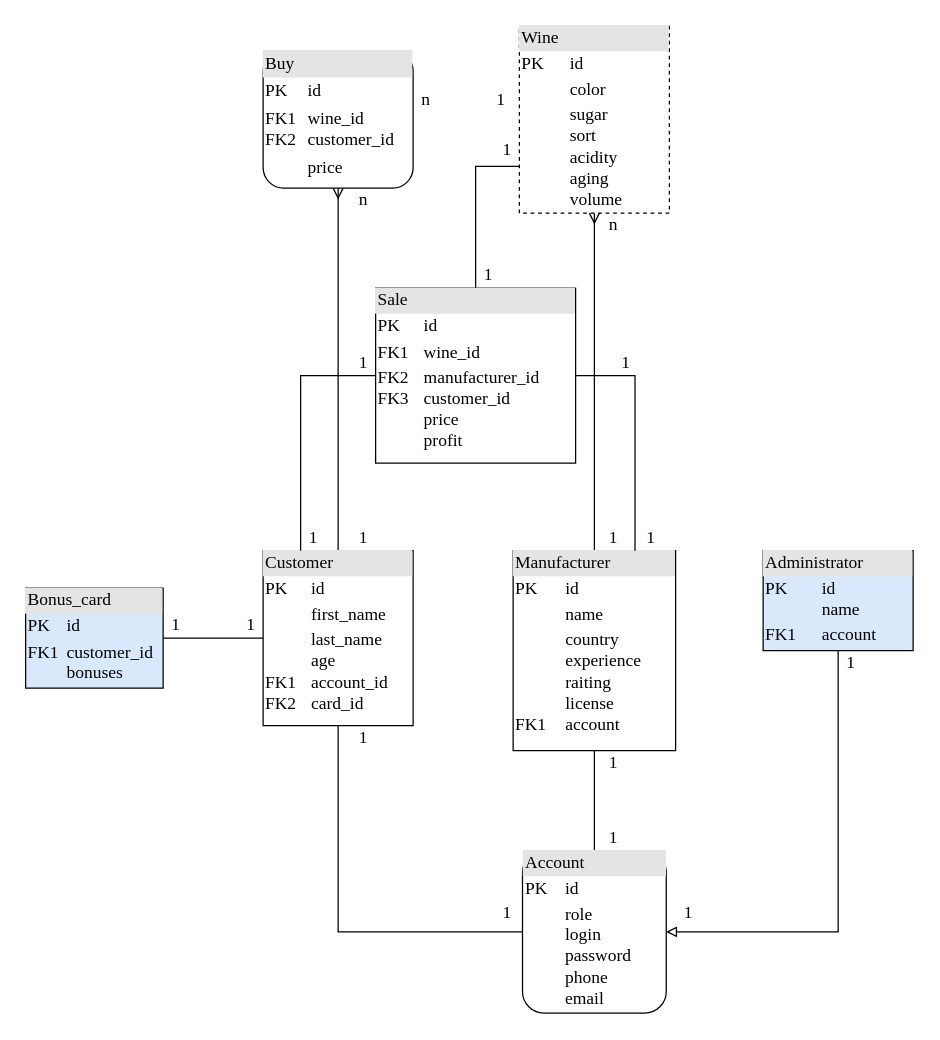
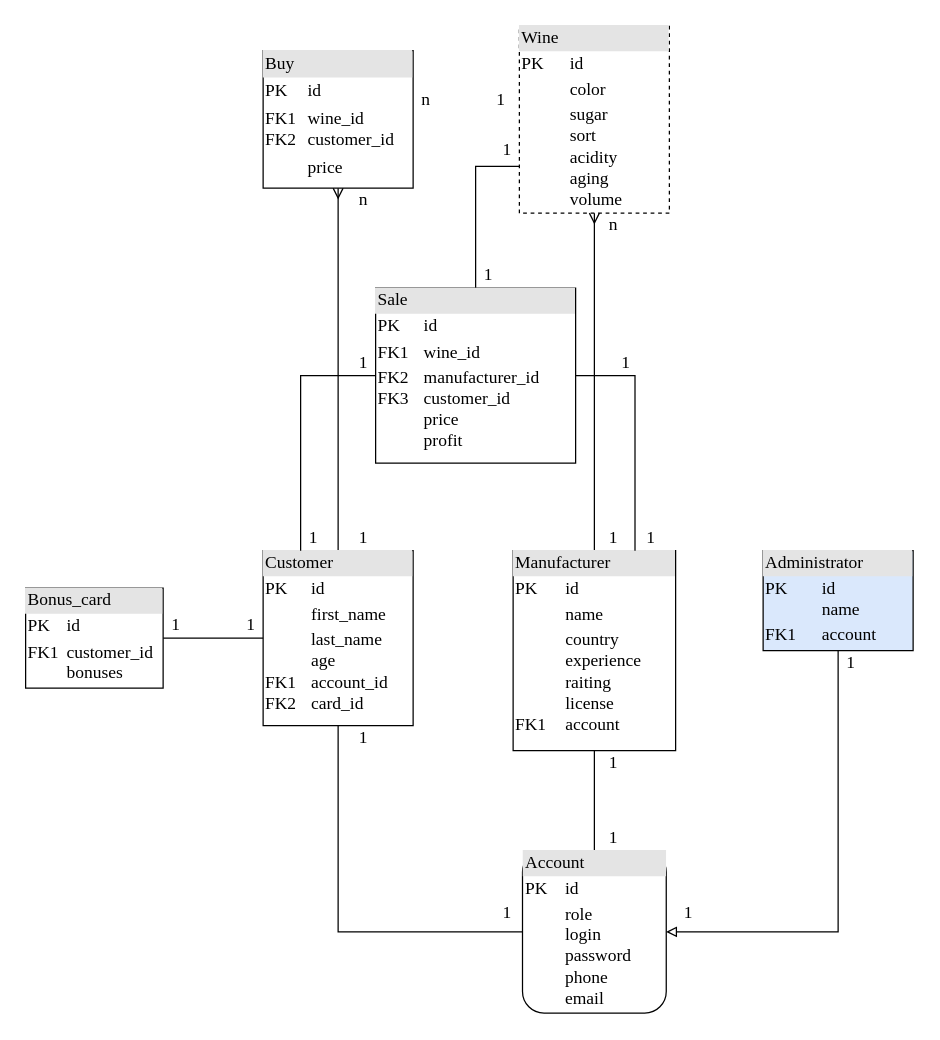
node "Buy PK id FK1 FK2 wine_id customer_id price": shape rounded rectangle -> rectangle
node "Bonus_card PK id FK1 customer_id bonuses": fillcolor #dae8fc -> #ffffff
